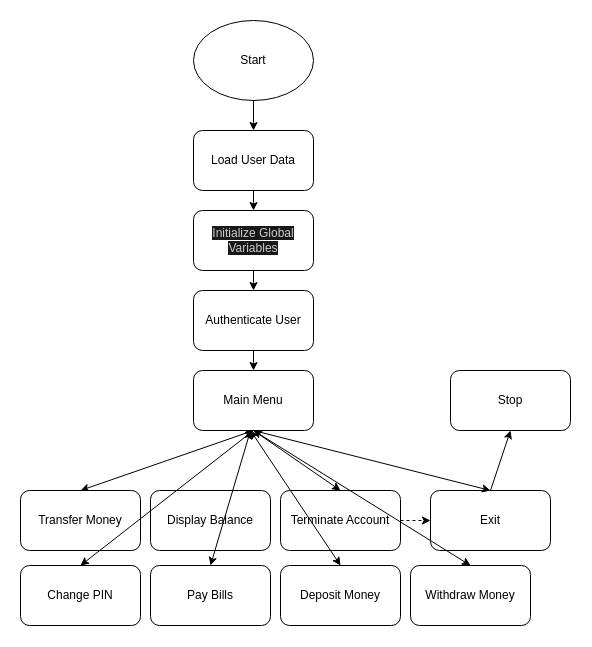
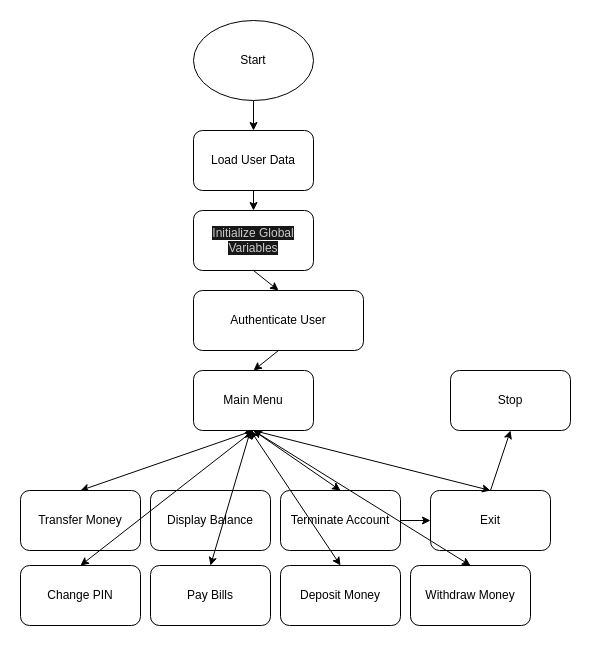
node "Authenticate User": size 120x60 -> 170x60
edge "Terminate Account" -> "Exit": style dashed -> solid
